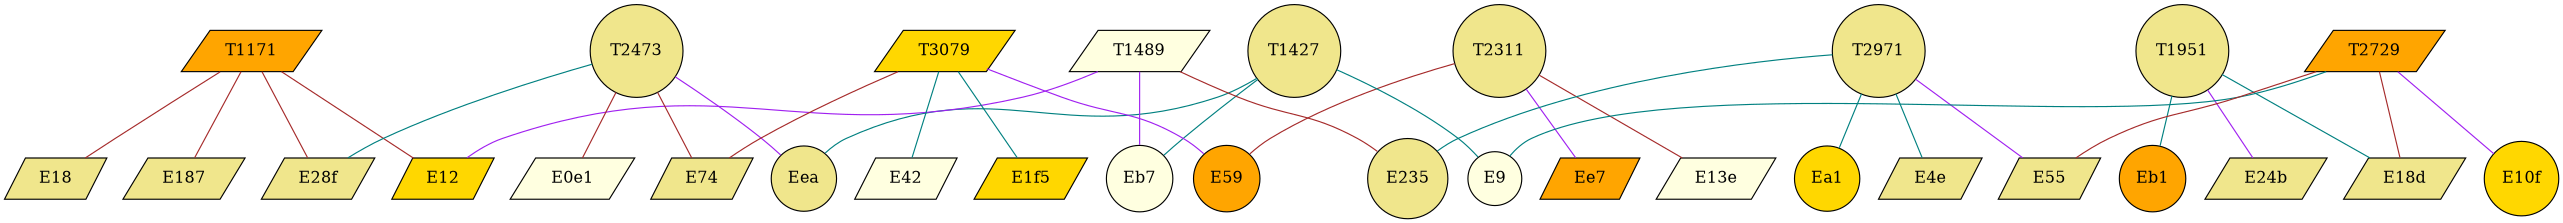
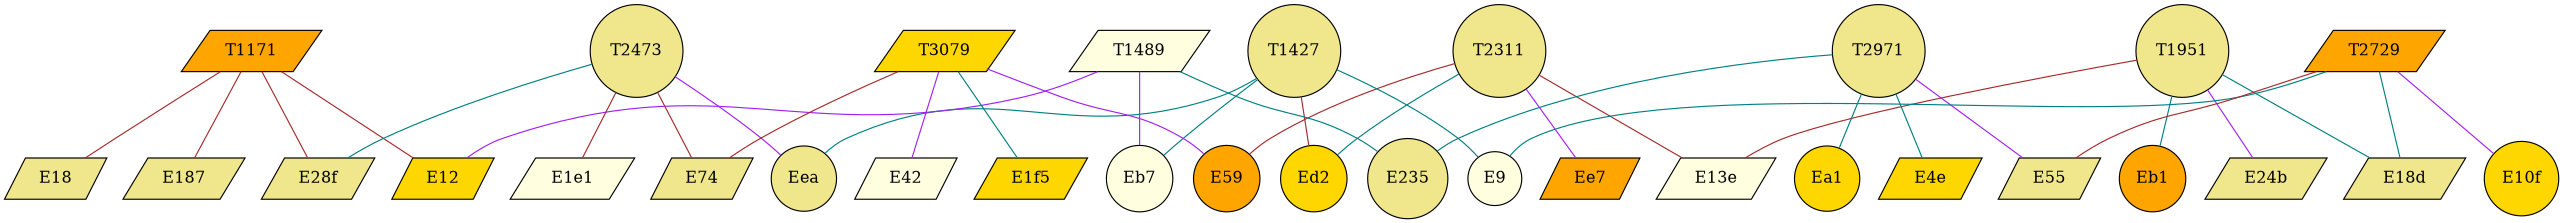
edge "T1951" -- "E13e": added
edge "T1489" -- "E235": color brown -> teal
edge "T2729" -- "E18d": color brown -> teal
edge "T3079" -- "E42": color teal -> purple
node "E0e1": label "E0e1" -> "E1e1"
node "Ed2": added
node "E4e": fillcolor khaki -> gold
